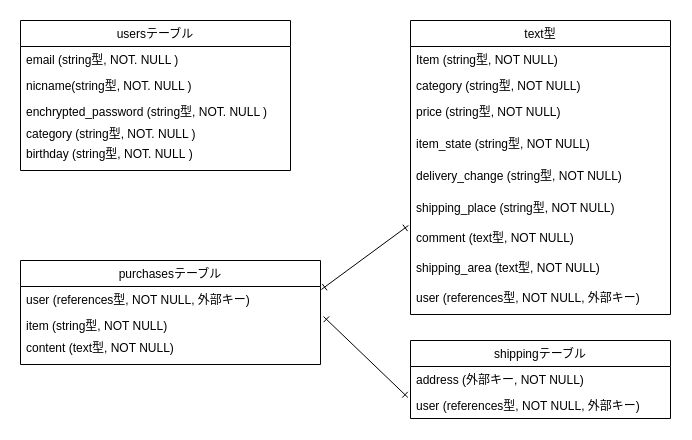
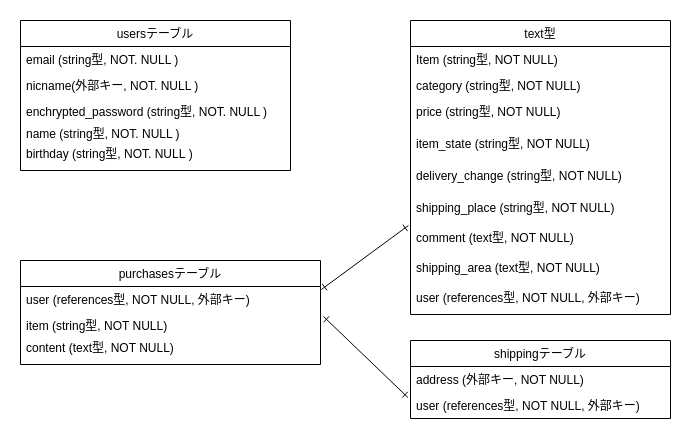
node "nicname(string型, NOT. NULL )": label "nicname(string型, NOT. NULL )" -> "nicname(外部キー, NOT. NULL )"
node "category (string型, NOT. NULL )": label "category (string型, NOT. NULL )" -> "name (string型, NOT. NULL )"
